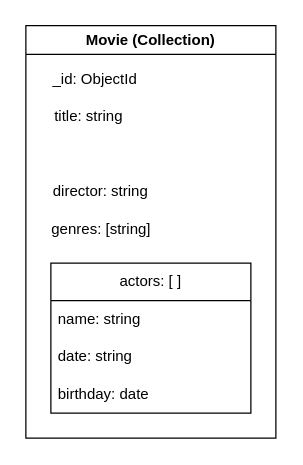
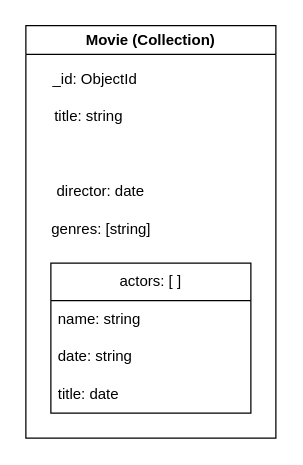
node "director: string": label "director: string" -> "director: date"
node "birthday: date": label "birthday: date" -> "title: date"
